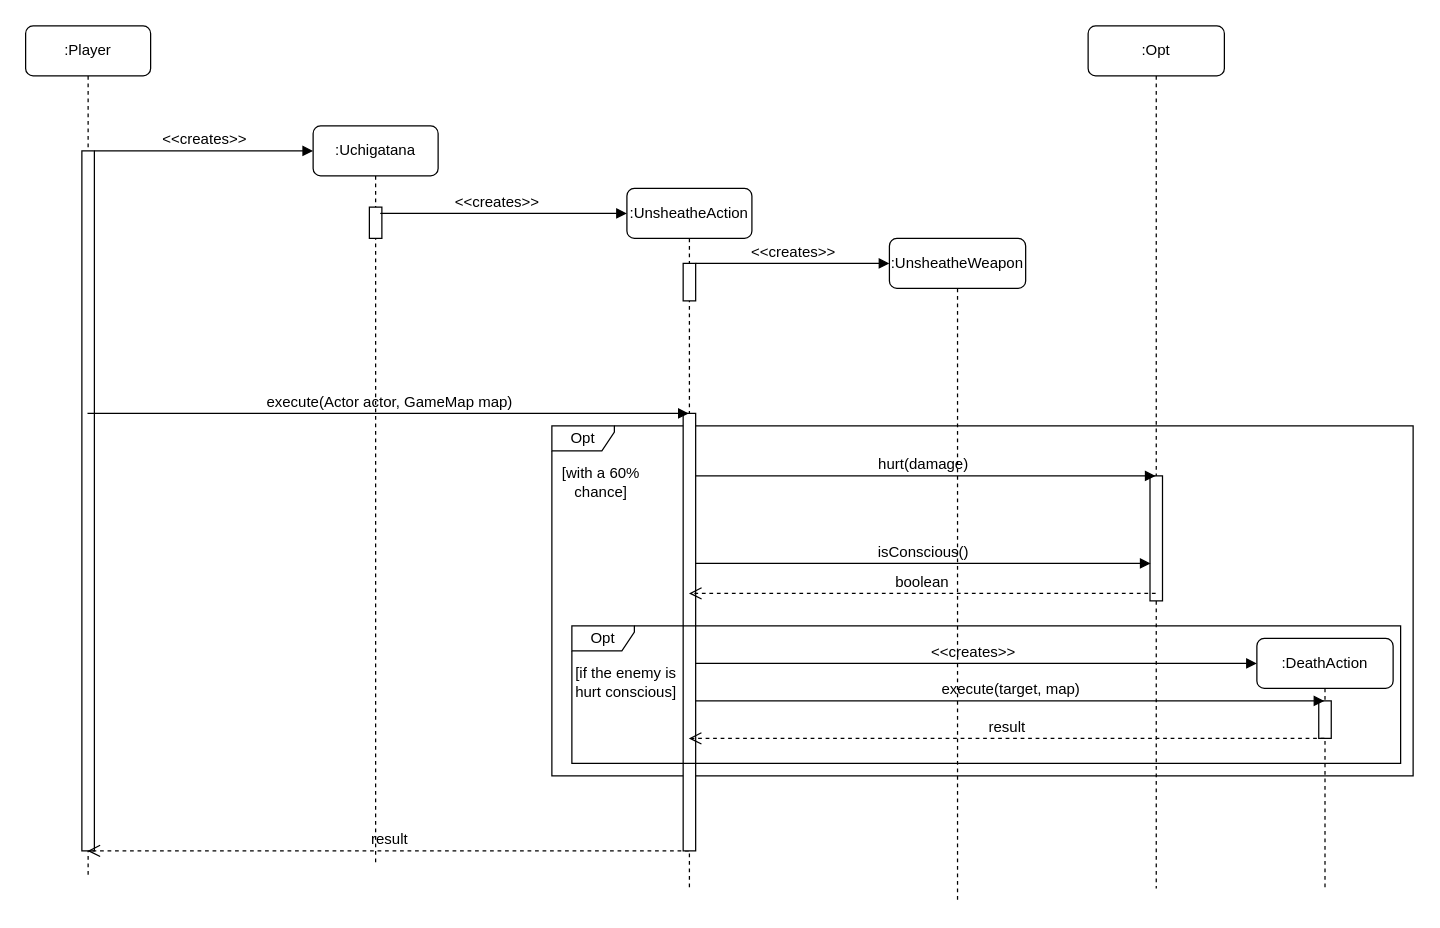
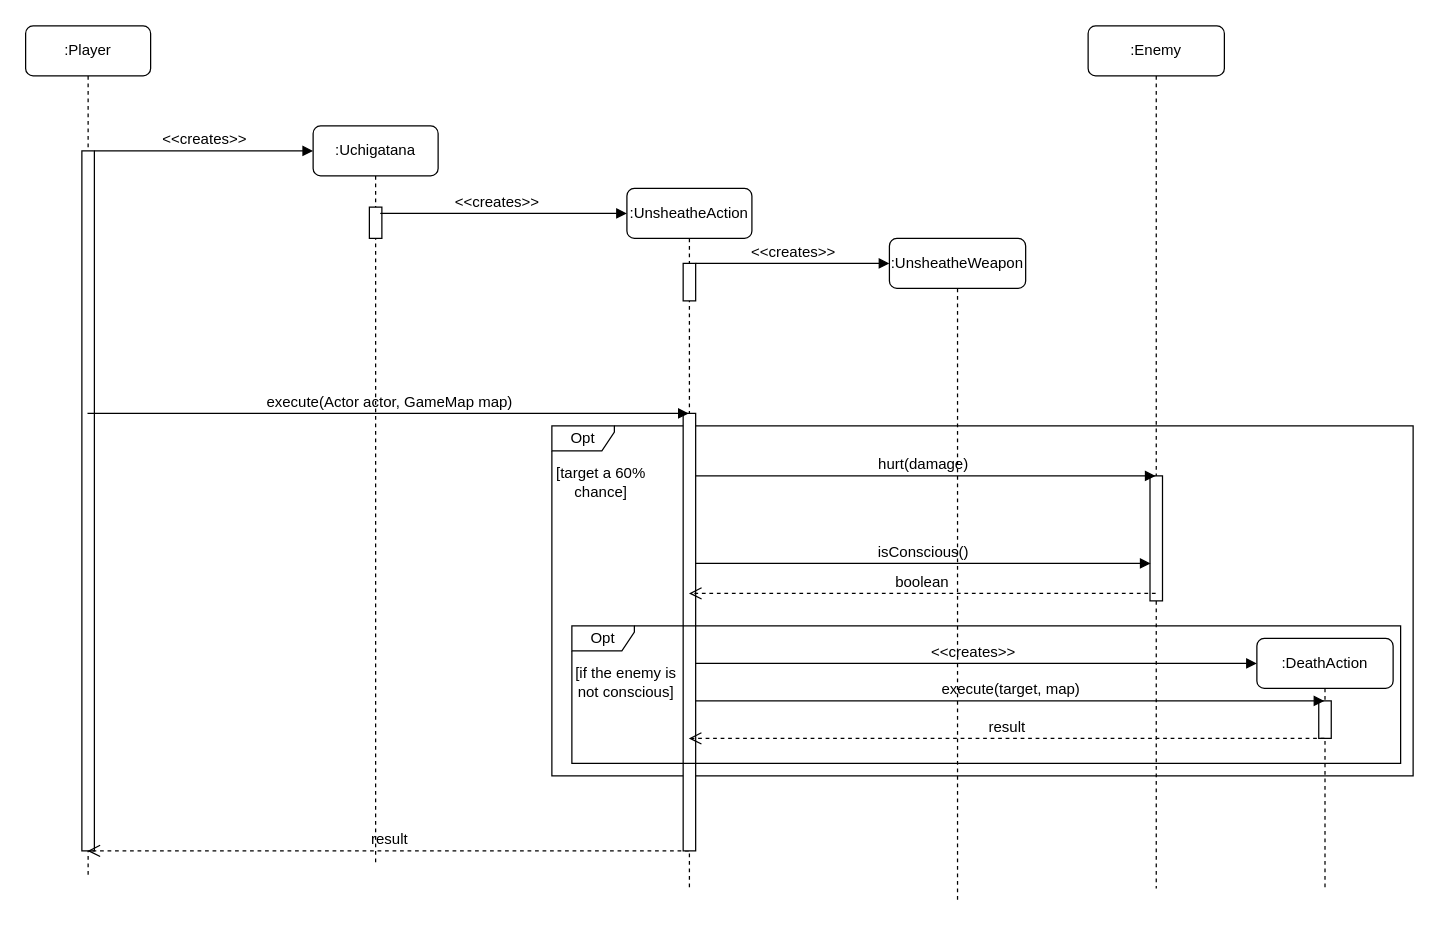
node ":Opt": label ":Opt" -> ":Enemy"
node "[with a 60% chance]": label "[with a 60% chance]" -> "[target a 60% chance]"
node "[if the enemy is hurt conscious]": label "[if the enemy is hurt conscious]" -> "[if the enemy is not conscious]"
